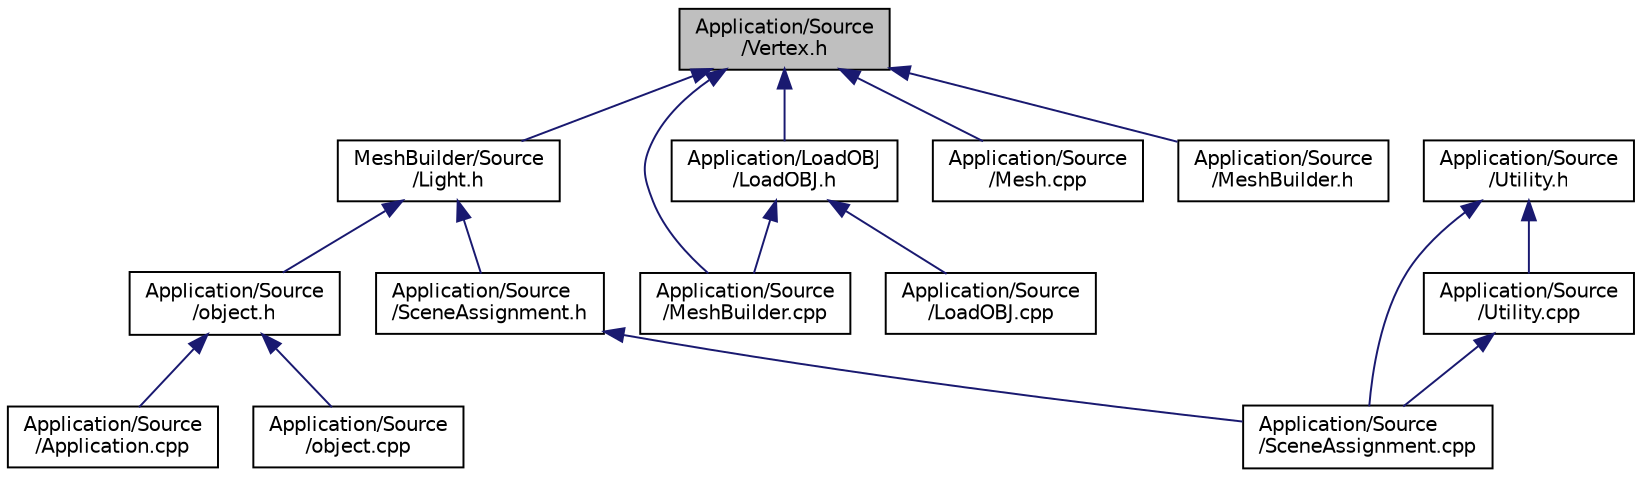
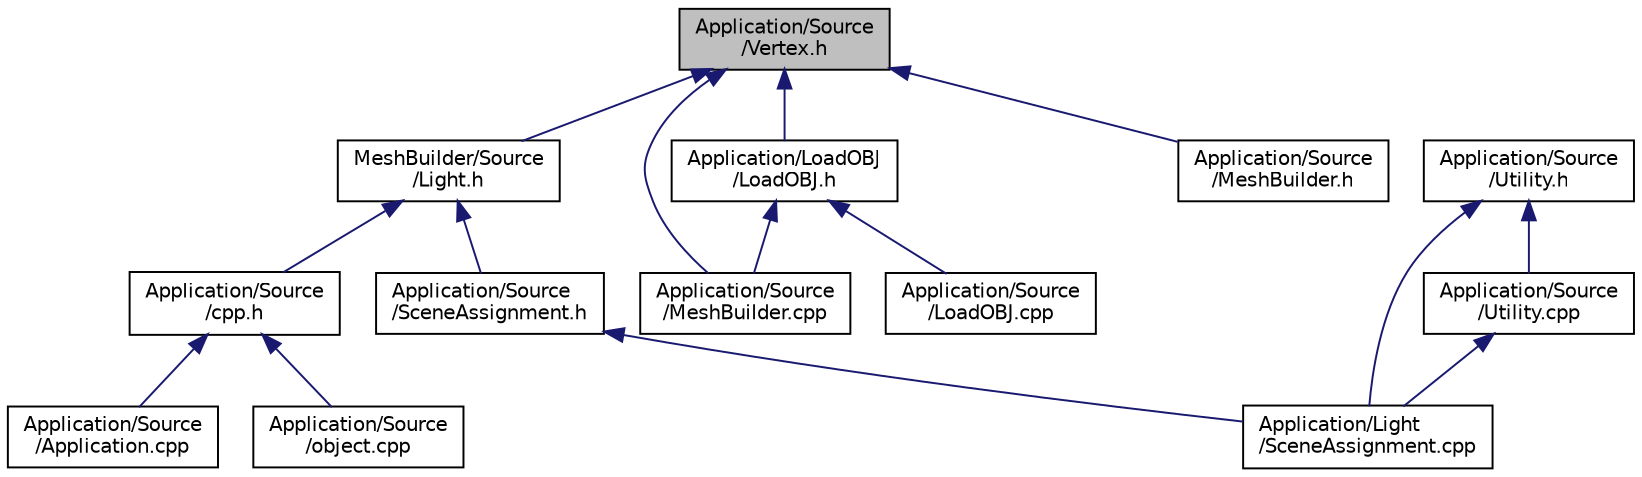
node "Application/Source /Mesh.cpp": removed
node "Application/Source /object.h": label "Application/Source /object.h" -> "Application/Source /cpp.h"
node "Application/Source /SceneAssignment.cpp": label "Application/Source /SceneAssignment.cpp" -> "Application/Light /SceneAssignment.cpp"
